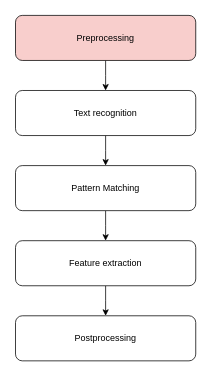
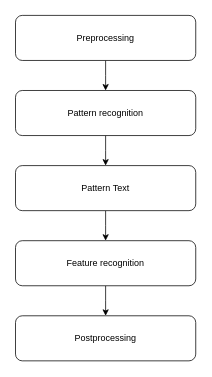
node "Preprocessing": fillcolor #f8cecc -> #ffffff
node "Text recognition": label "Text recognition" -> "Pattern recognition"
node "Pattern Matching": label "Pattern Matching" -> "Pattern Text"
node "Feature extraction": label "Feature extraction" -> "Feature recognition"
